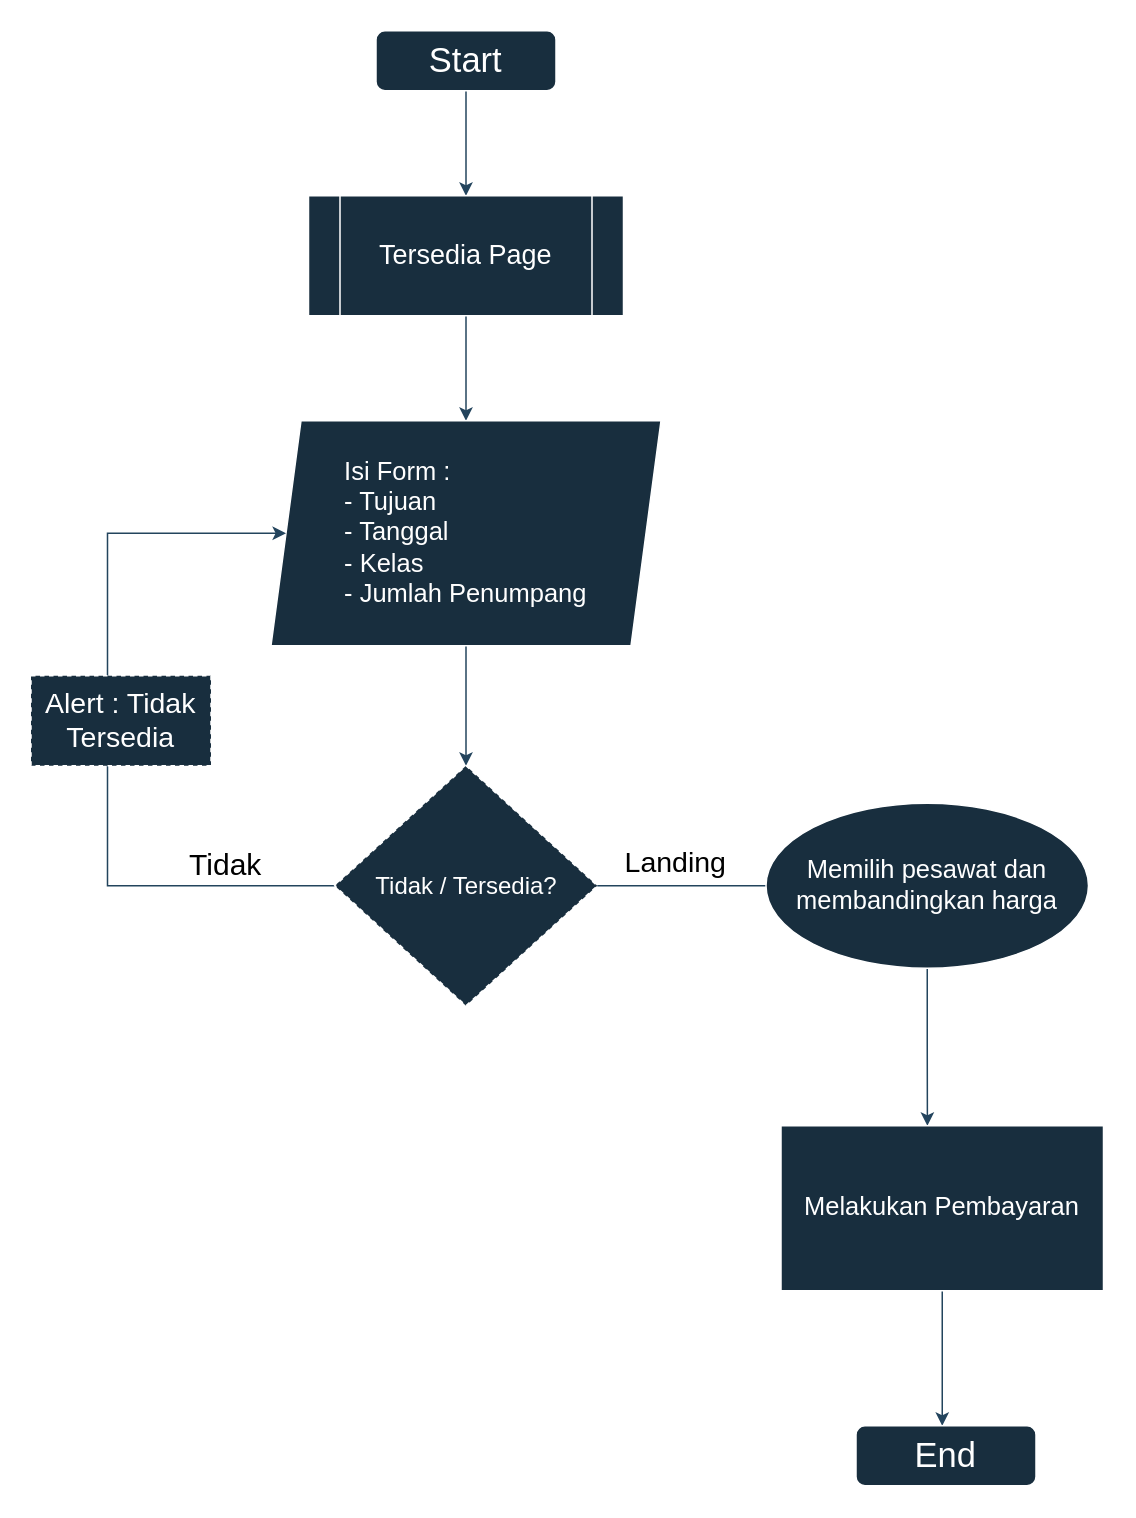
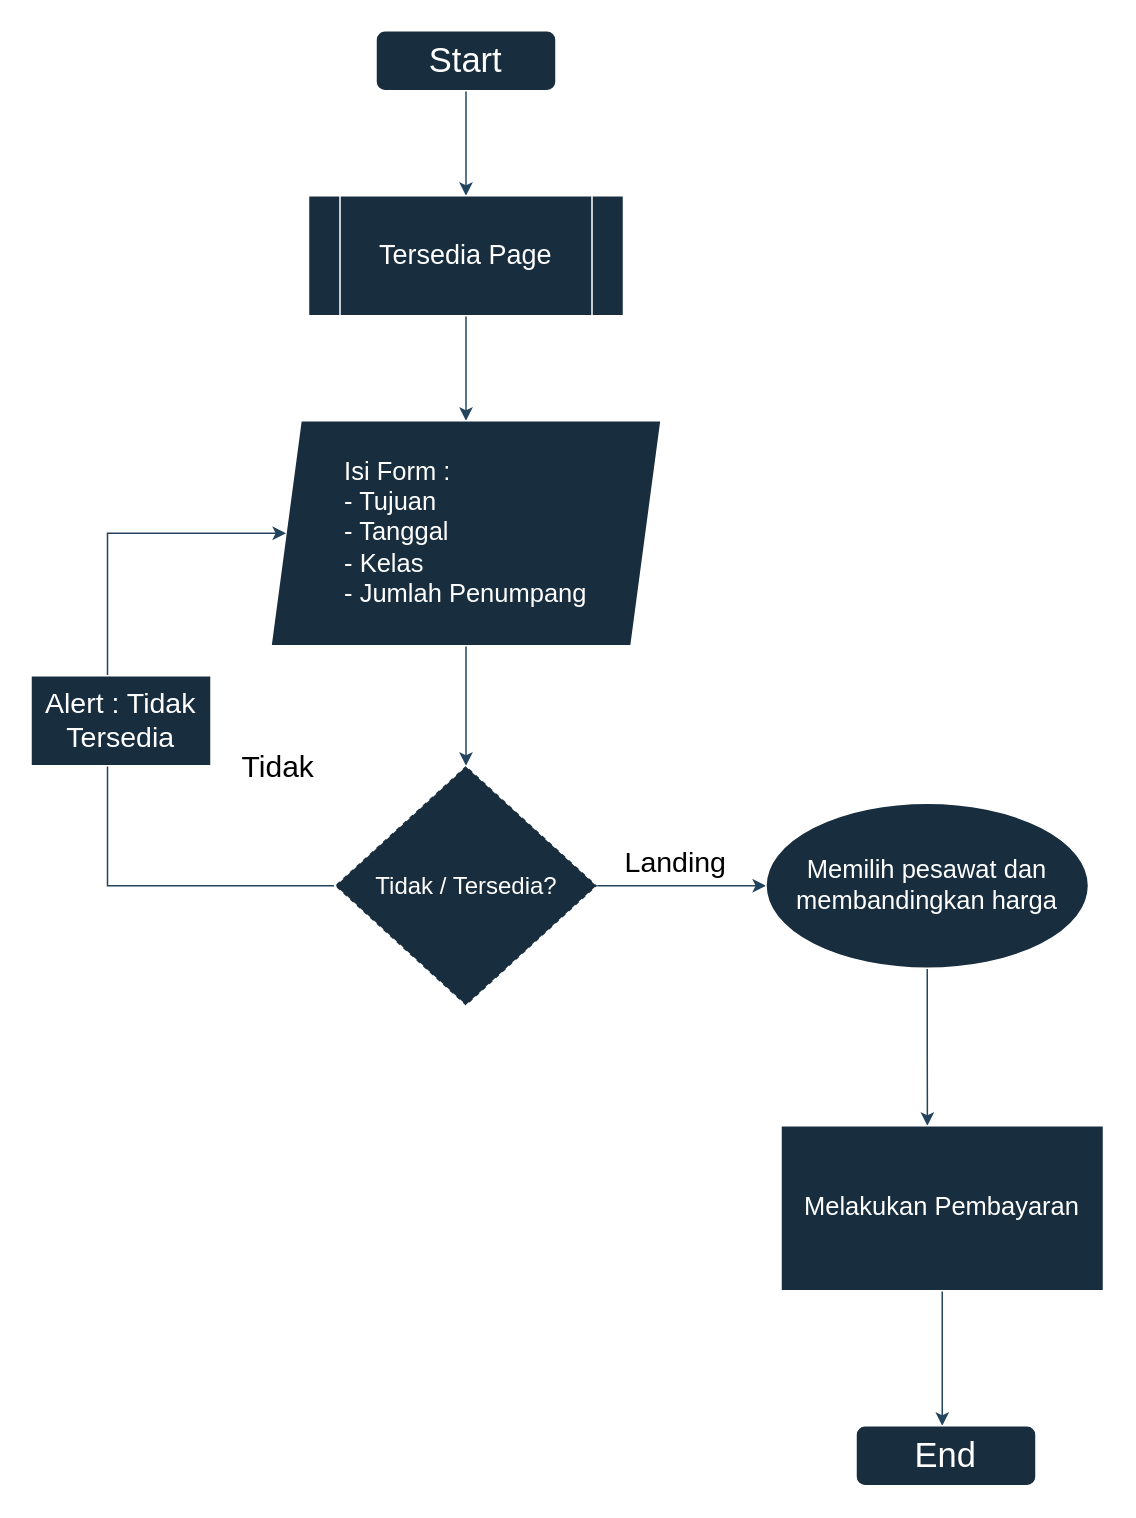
node "Alert : Tidak Tersedia": style dashed -> solid
node "Tidak": moved (226, 863) -> (278, 766)
edge "Tidak / Tersedia?" -- "Memilih pesawat dan membandingkan harga": arrowhead none -> classic
